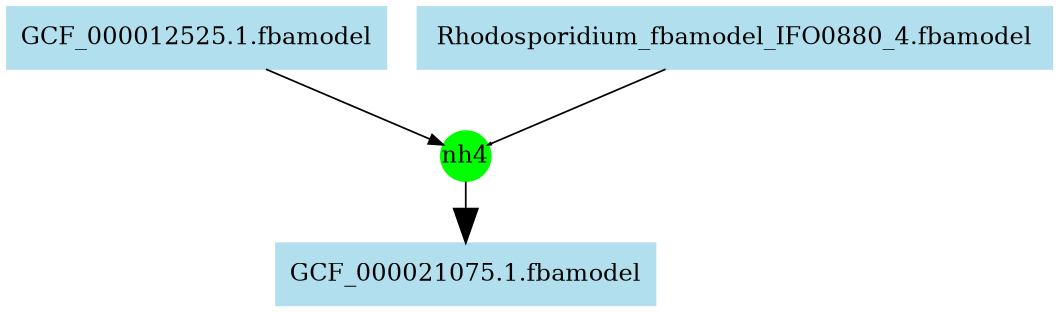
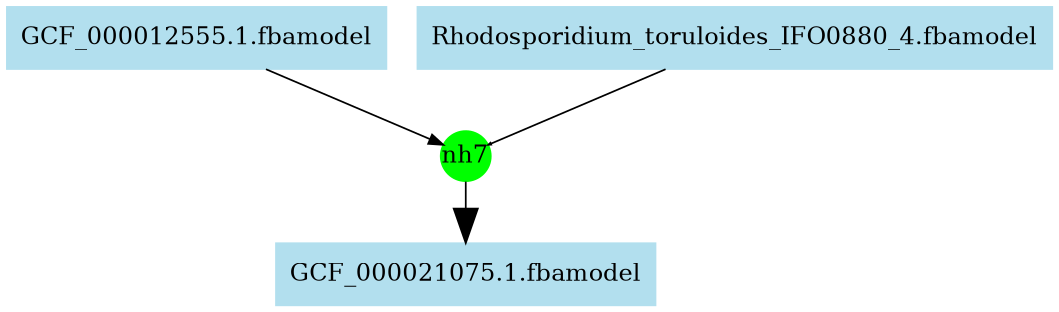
node "GCF_000012525.1.fbamodel": label "GCF_000012525.1.fbamodel" -> "GCF_000012555.1.fbamodel"
node "Rhodosporidium_fbamodel_IFO0880_4.fbamodel": label "Rhodosporidium_fbamodel_IFO0880_4.fbamodel" -> "Rhodosporidium_toruloides_IFO0880_4.fbamodel"
node "nh4": label "nh4" -> "nh7"
